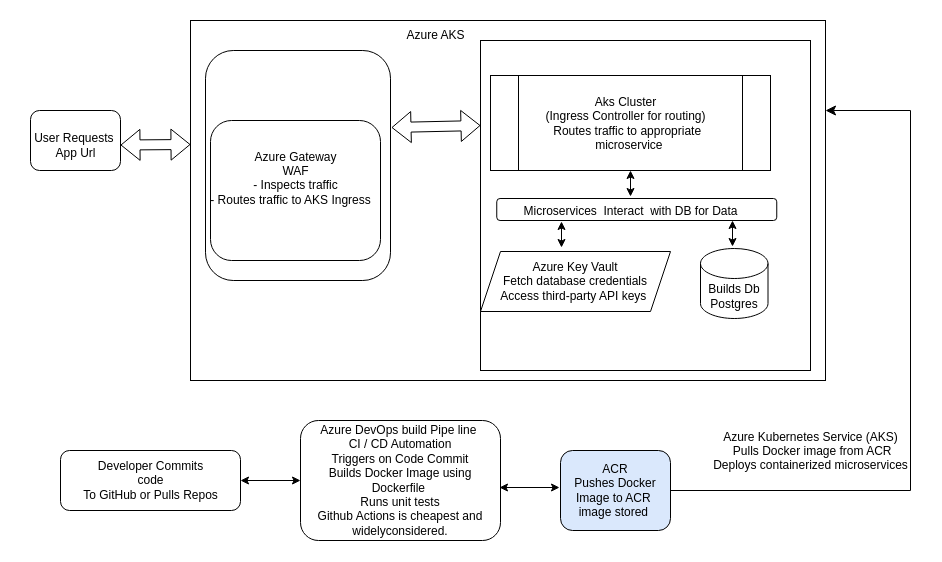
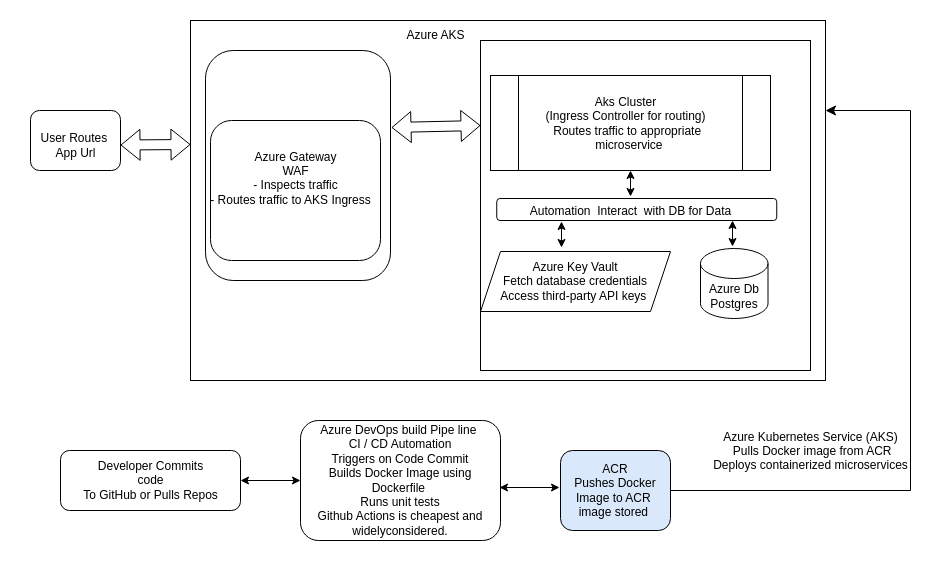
node "User Requests App Url": label "User Requests App Url" -> "User Routes App Url"
node "Microservices Interact with DB for Data": label "Microservices Interact with DB for Data" -> "Automation Interact with DB for Data"
node "Builds Db Postgres": label "Builds Db Postgres" -> "Azure Db Postgres"
